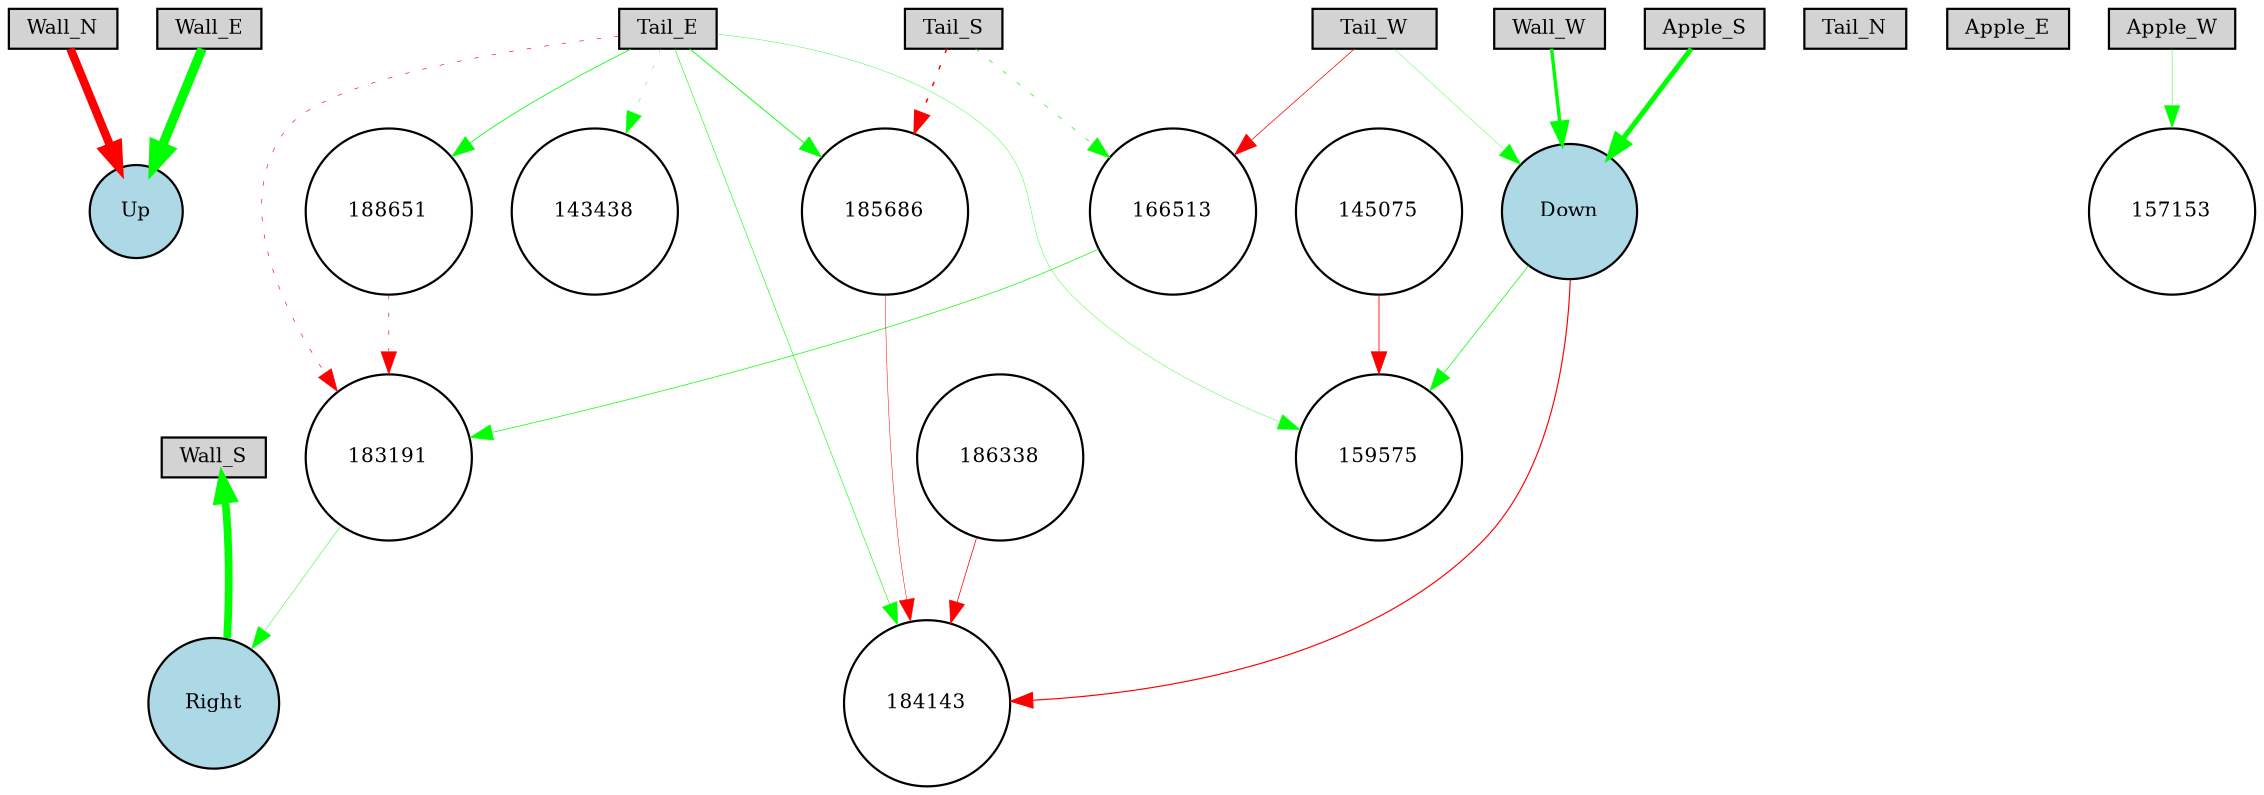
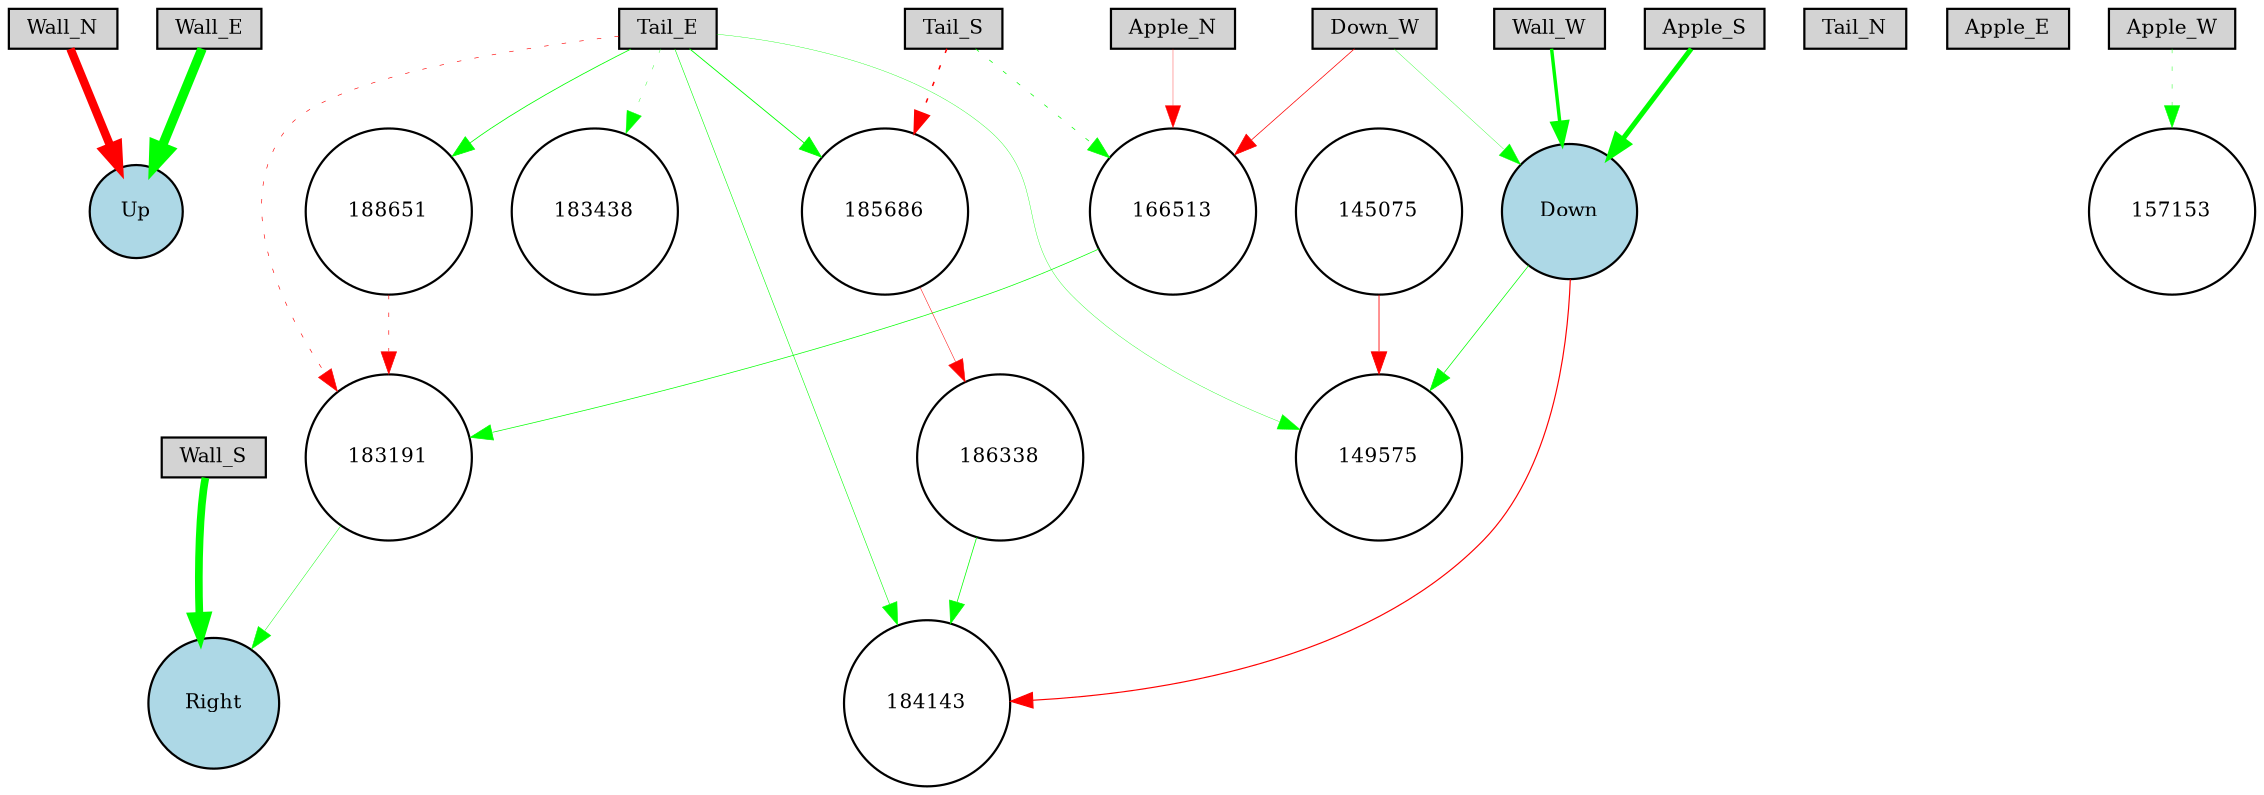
node "Apple_N": added
node "Tail_W": label "Tail_W" -> "Down_W"
edge "Apple_W" -> "157153": style solid -> dotted
node "143438": label "143438" -> "183438"
edge "185686" -> "184143": now "185686" -> "186338"
node "159575": label "159575" -> "149575"
edge "Right" -> "Wall_S": reversed
edge "186338" -> "184143": color red -> green
